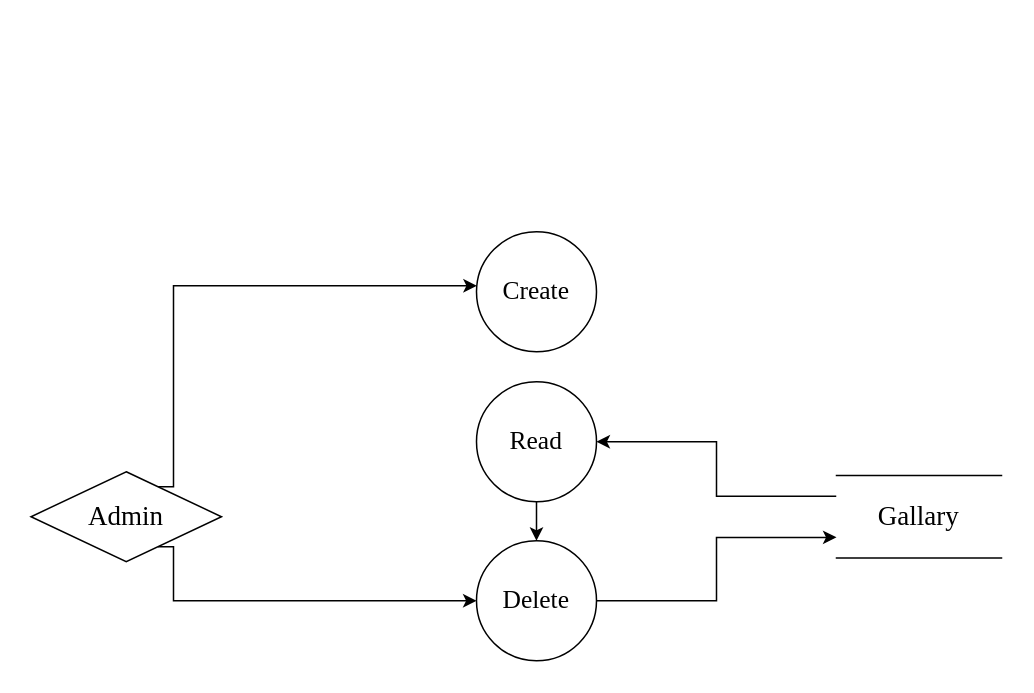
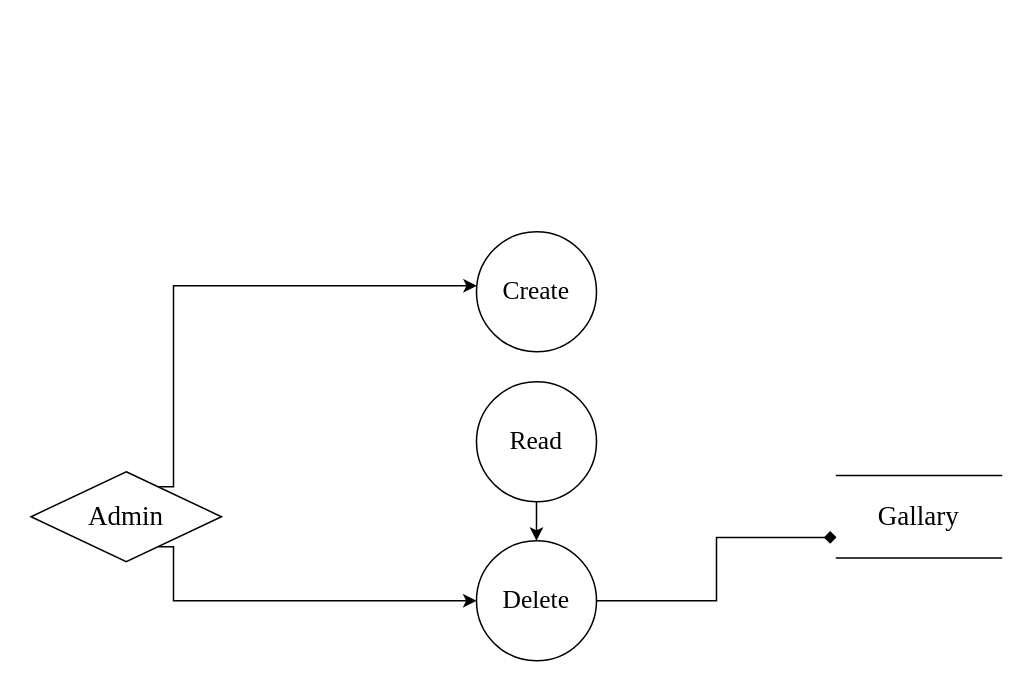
edge "Gallary" -> "Read": removed
edge "Delete" -> "Gallary": arrowhead classic -> diamond
